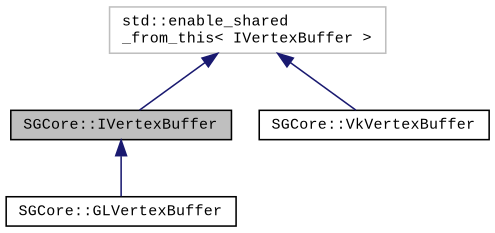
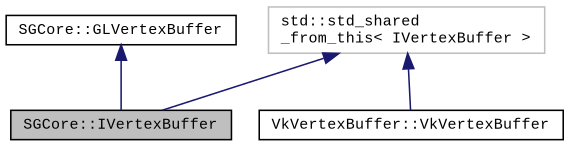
node "std::enable_shared _from_this< IVertexBuffer >": label "std::enable_shared _from_this< IVertexBuffer >" -> "std::std_shared _from_this< IVertexBuffer >"
node "SGCore::VkVertexBuffer": label "SGCore::VkVertexBuffer" -> "VkVertexBuffer::VkVertexBuffer"
edge "SGCore::GLVertexBuffer" -> "SGCore::IVertexBuffer": reversed
